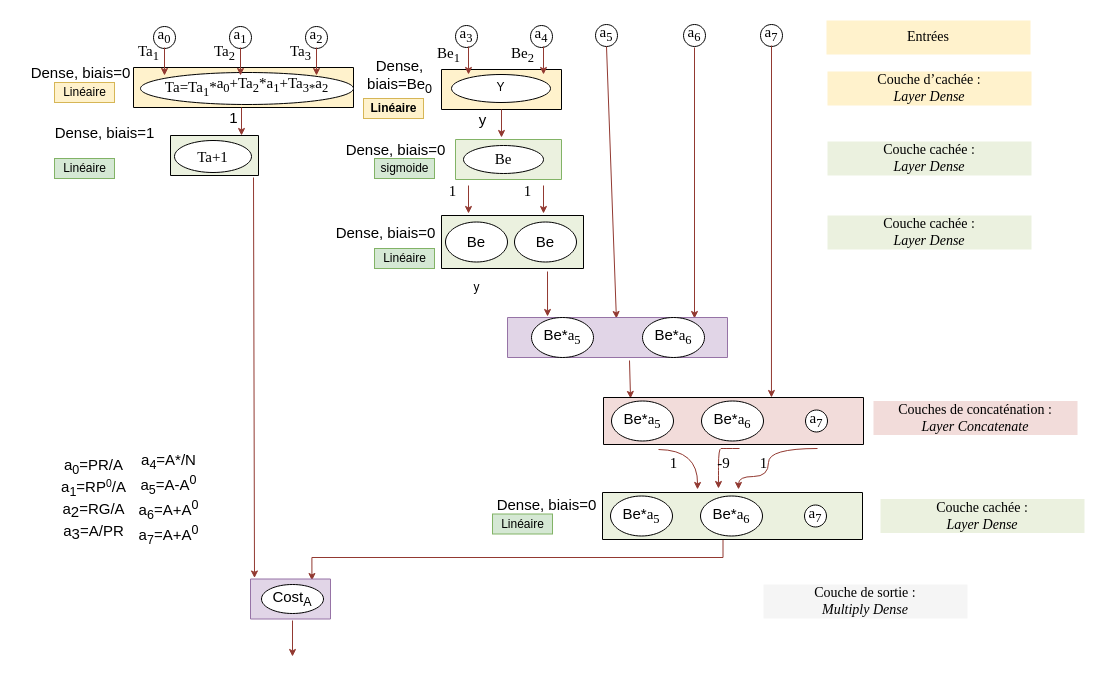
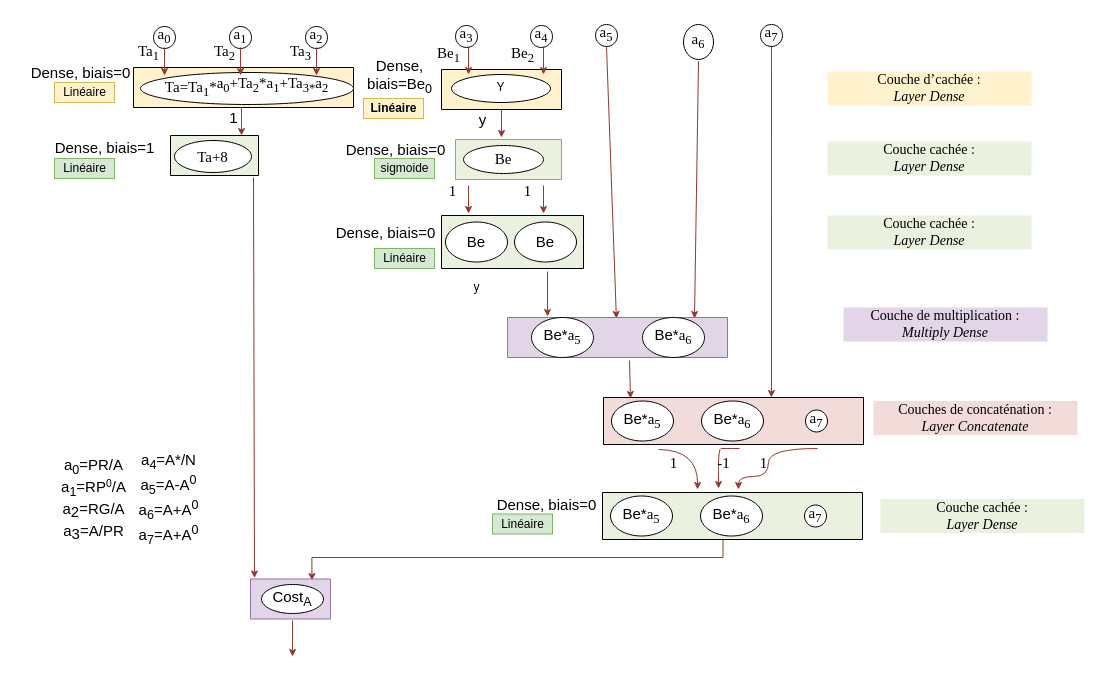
node "a6": size 22x22 -> 30x35
node "Entrées": removed
node "Dense, biais=1": moved (105, 133) -> (105, 148)
node "Ta+1": label "Ta+1" -> "Ta+8"
node "Couche de multiplication : Multiply Dense": added
node "-9": label "-9" -> "-1"
node "Couche de sortie : Multiply Dense": removed
